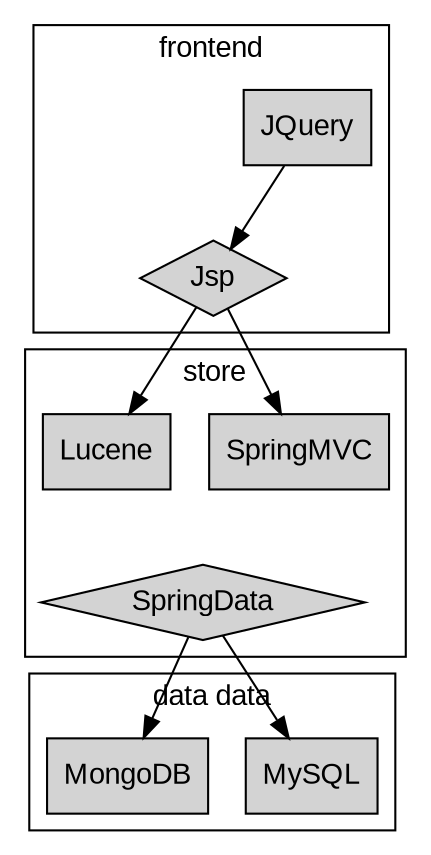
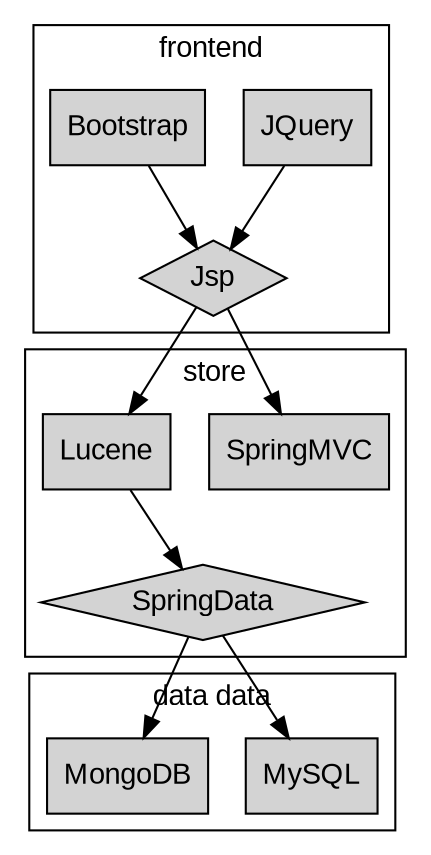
node "Bootstrap": added
edge "Lucene" -> "SpringData": added
